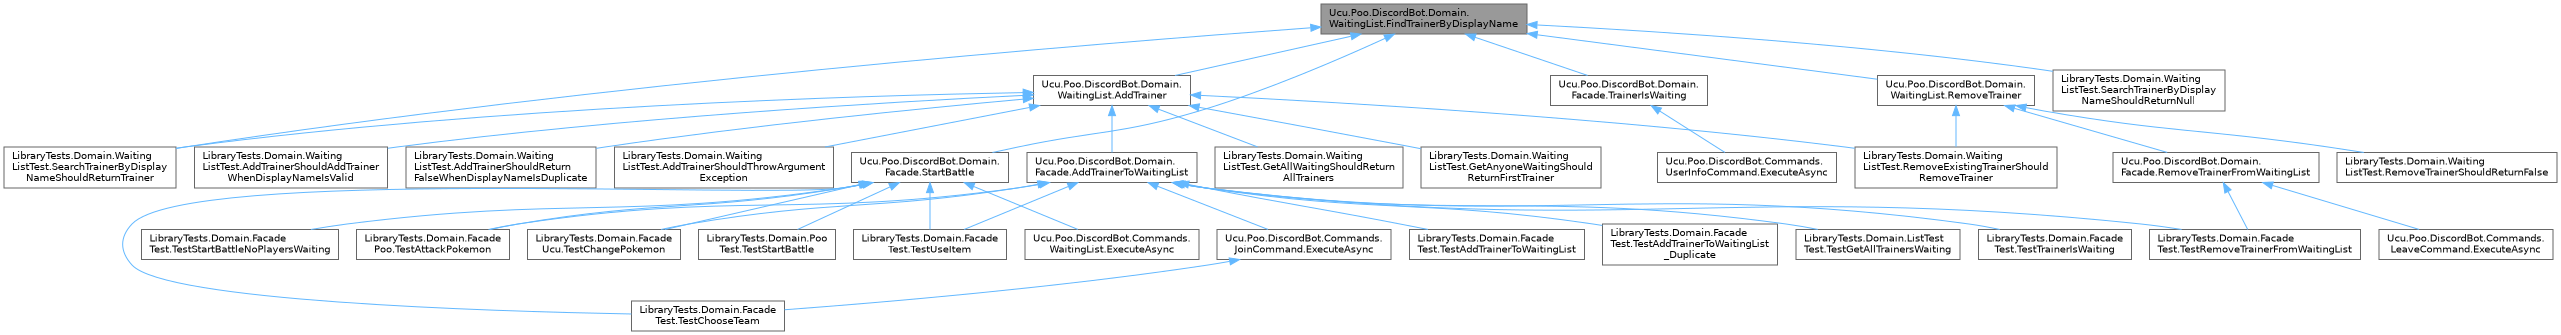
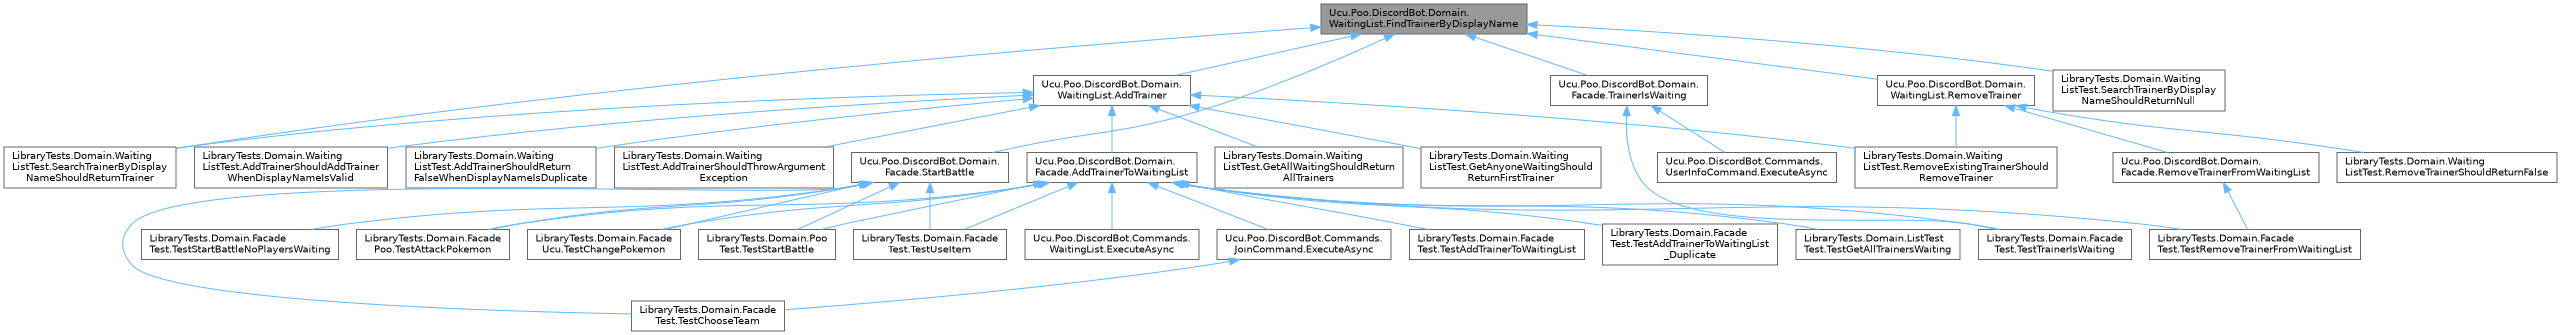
edge "LibraryTests.Domain.Poo Test.TestStartBattle" -> "Ucu.Poo.DiscordBot.Domain. Facade.AddTrainerToWaitingList": added
edge "Ucu.Poo.DiscordBot.Commands. WaitingList.ExecuteAsync" -> "Ucu.Poo.DiscordBot.Domain. Facade.StartBattle": now "Ucu.Poo.DiscordBot.Commands. WaitingList.ExecuteAsync" -> "Ucu.Poo.DiscordBot.Domain. Facade.AddTrainerToWaitingList"
edge "LibraryTests.Domain.Facade Test.TestTrainerIsWaiting" -> "Ucu.Poo.DiscordBot.Domain. Facade.TrainerIsWaiting": added
node "Ucu.Poo.DiscordBot.Commands. LeaveCommand.ExecuteAsync": removed
